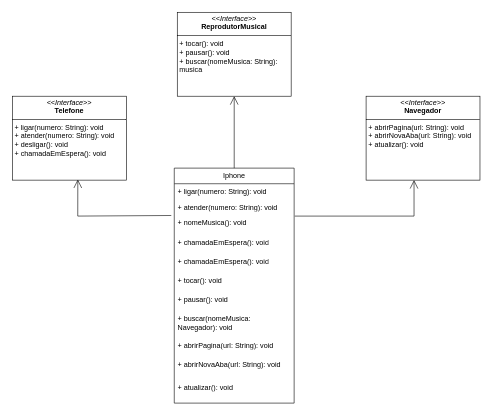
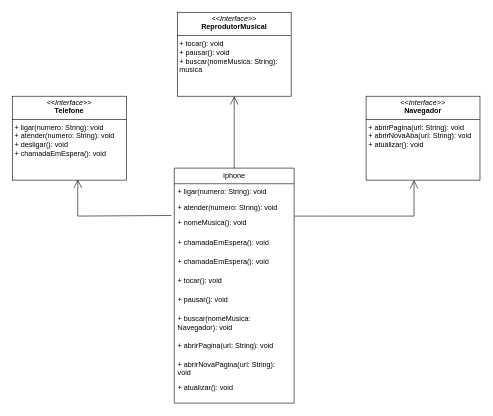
node "+ abrirNovaAba(url: String): void": label "+ abrirNovaAba(url: String): void" -> "+ abrirNovaPagina(url: String): void"
